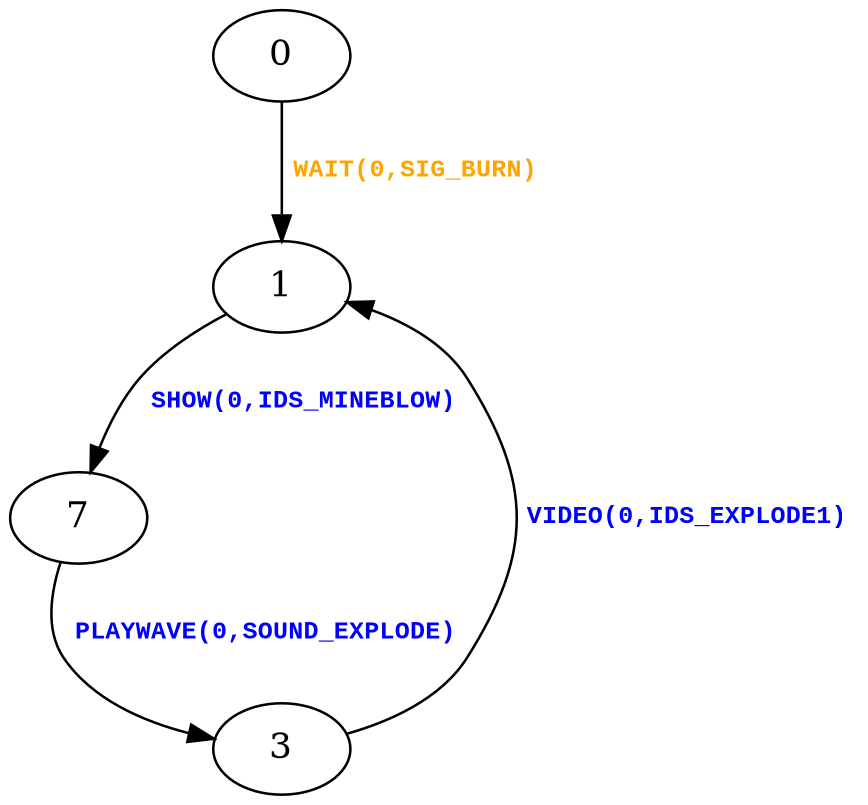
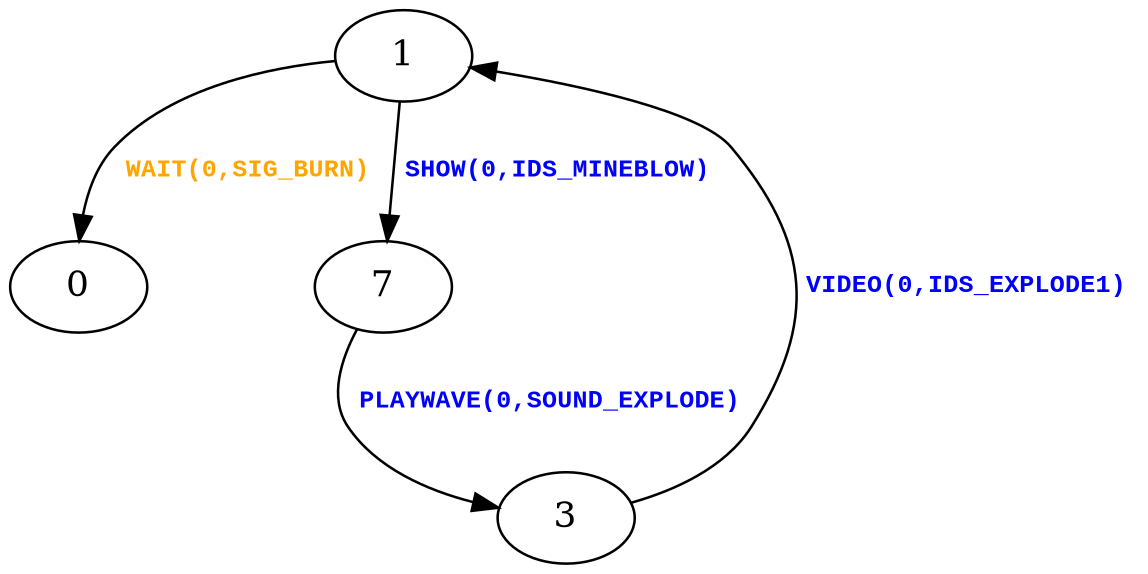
edge "0" -> "1": reversed
